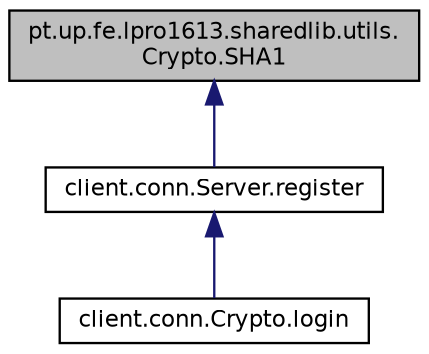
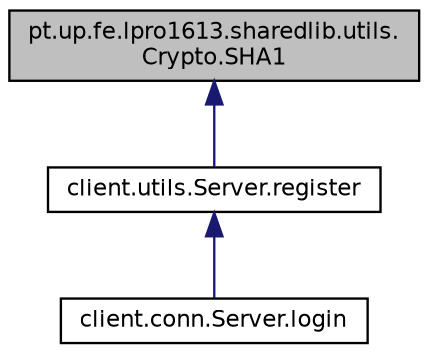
node "client.conn.Server.register": label "client.conn.Server.register" -> "client.utils.Server.register"
node "client.conn.Crypto.login": label "client.conn.Crypto.login" -> "client.conn.Server.login"
